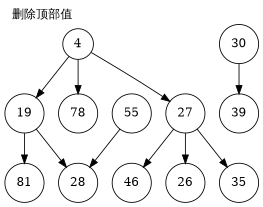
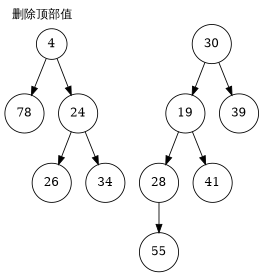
edge "4" -> "19": now "30" -> "19"
node "27": label "27" -> "24"
edge "55" -> "28": reversed
node "81": label "81" -> "41"
node "46": removed
node "35": label "35" -> "34"
